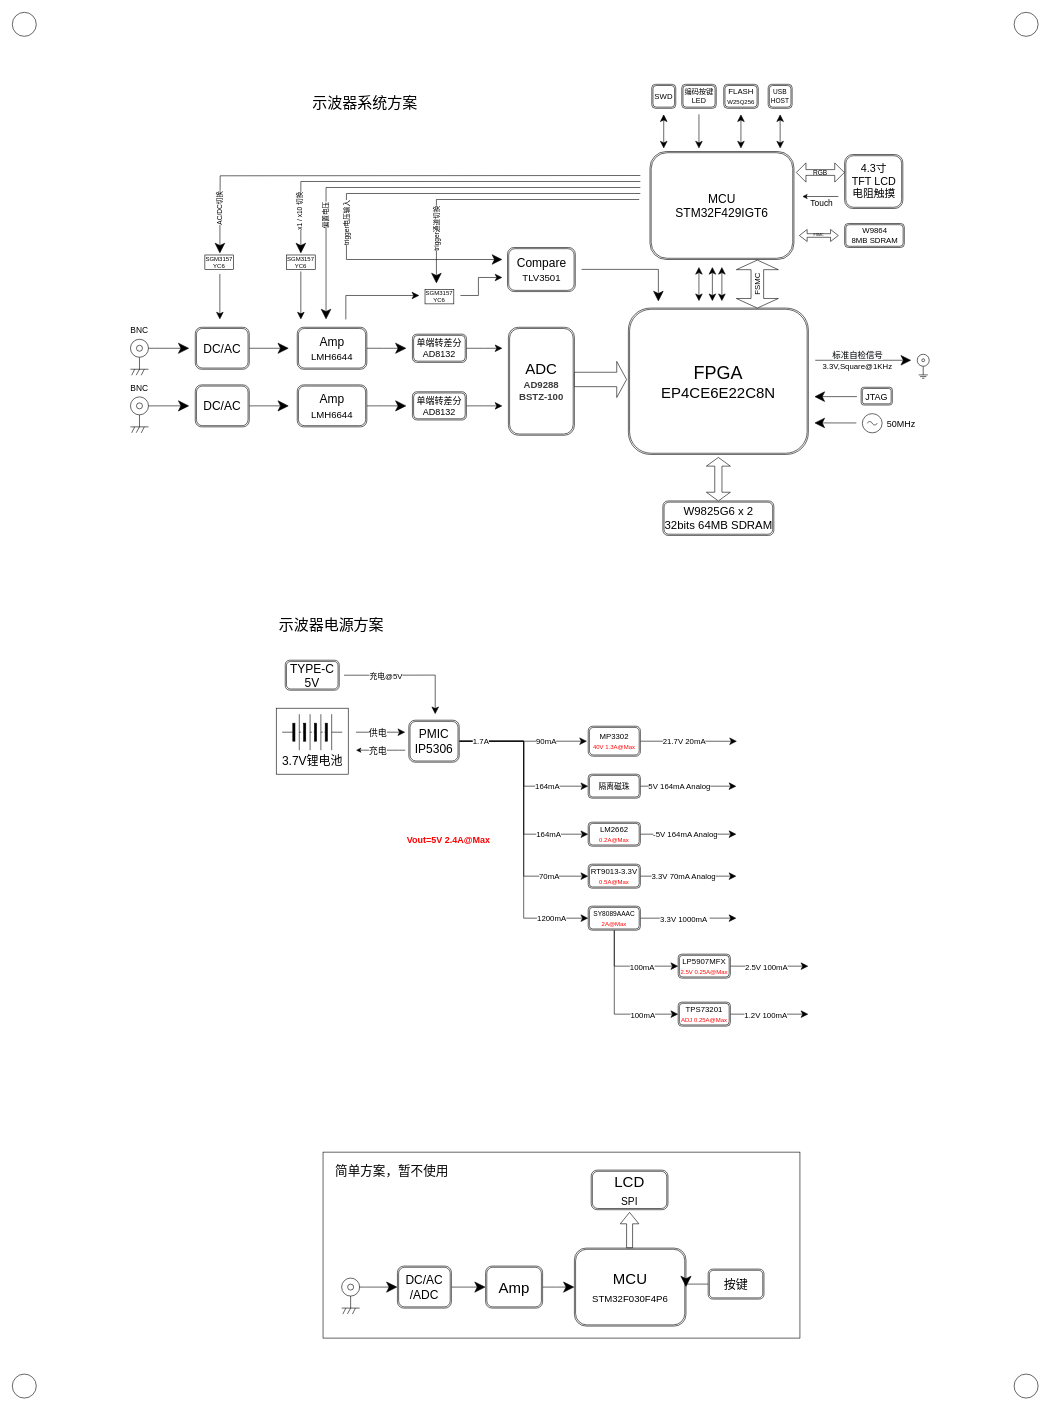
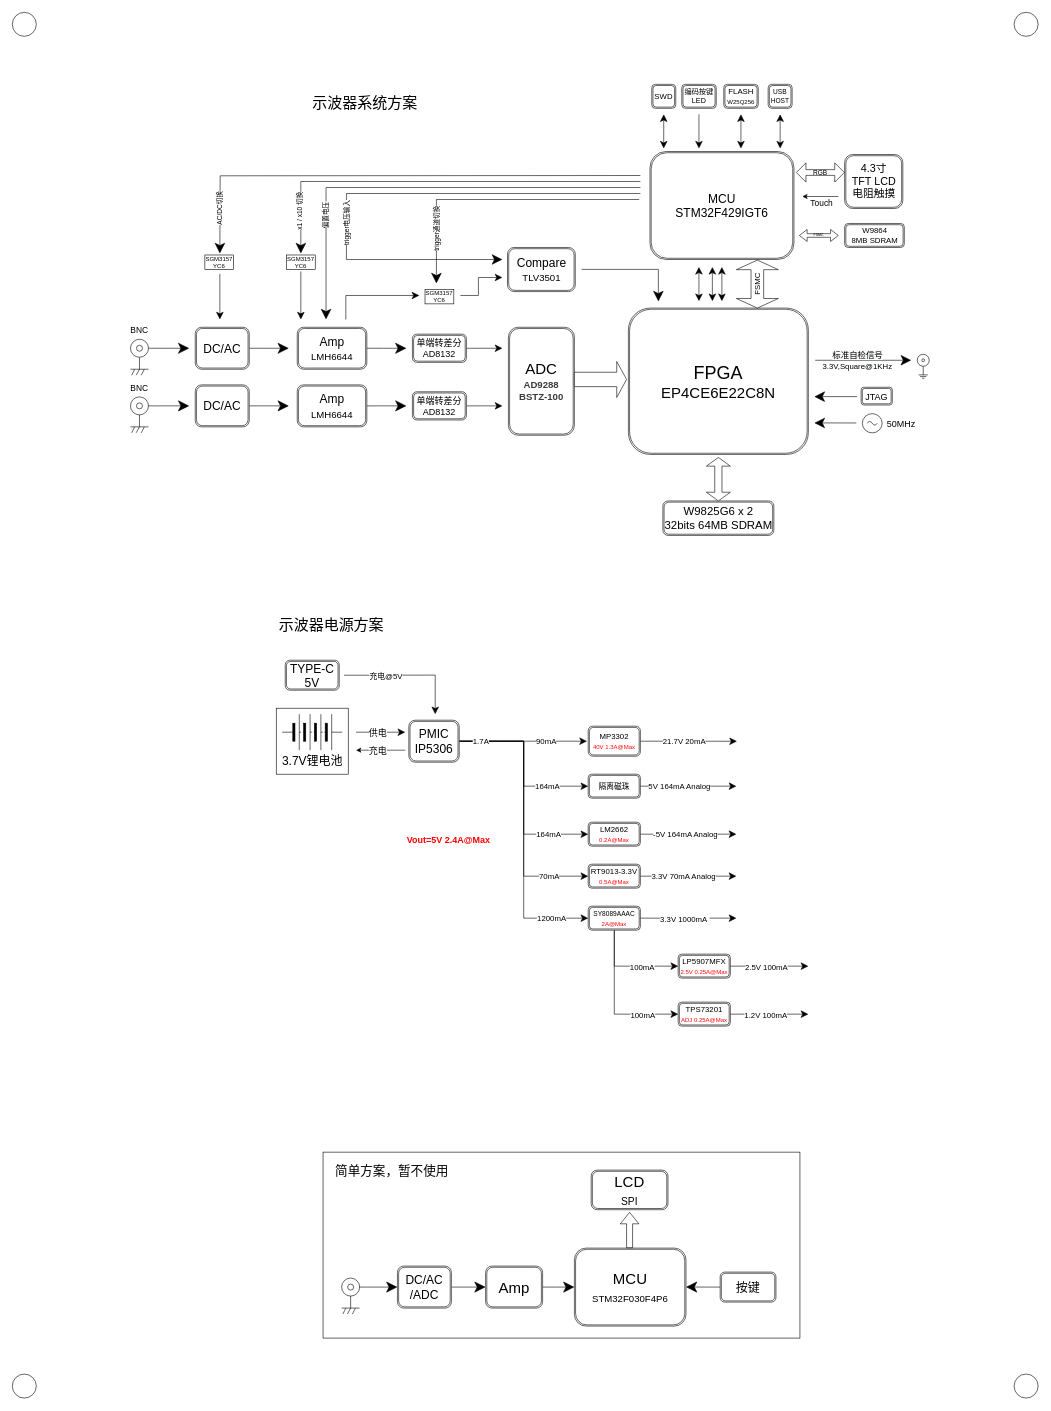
node "按键": moved (736, 1284) -> (748, 1287)
